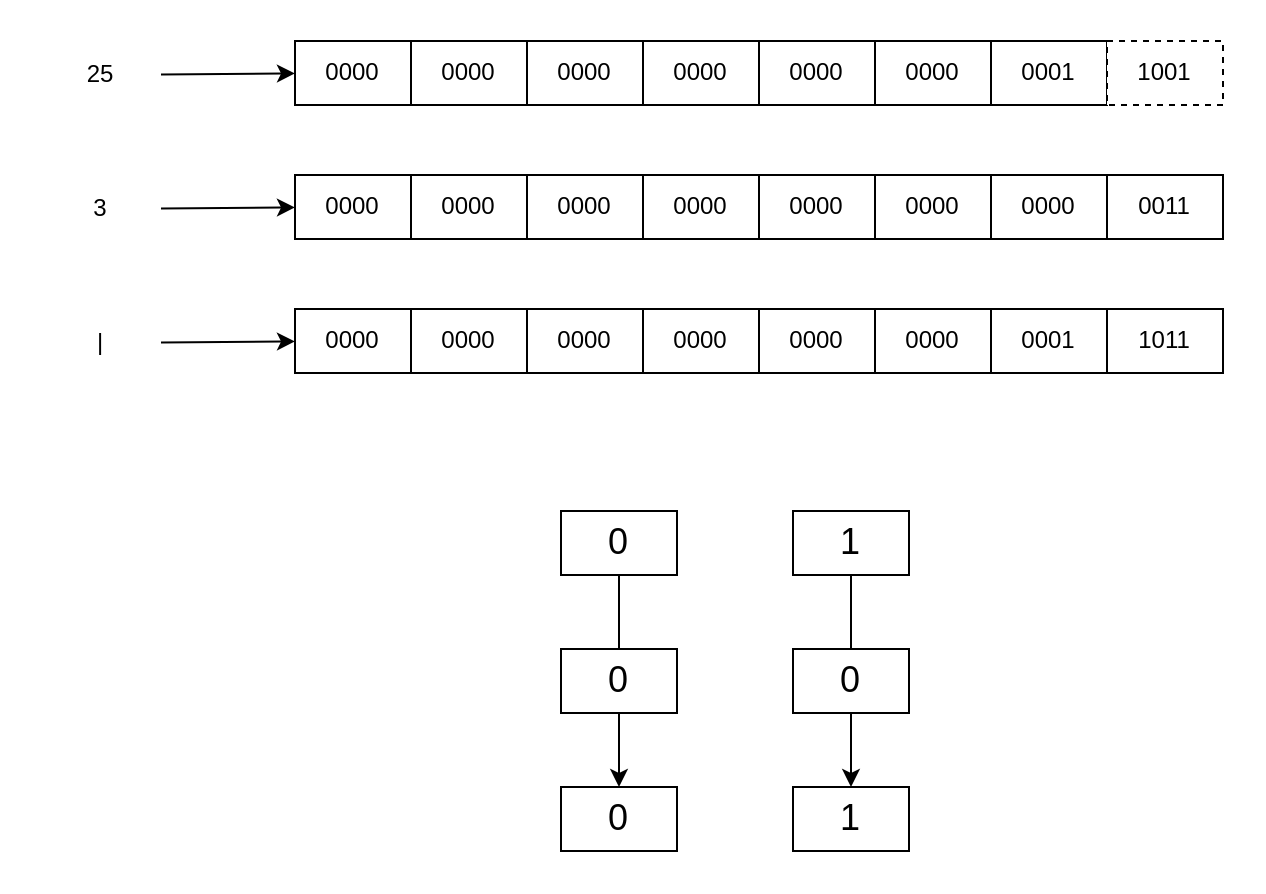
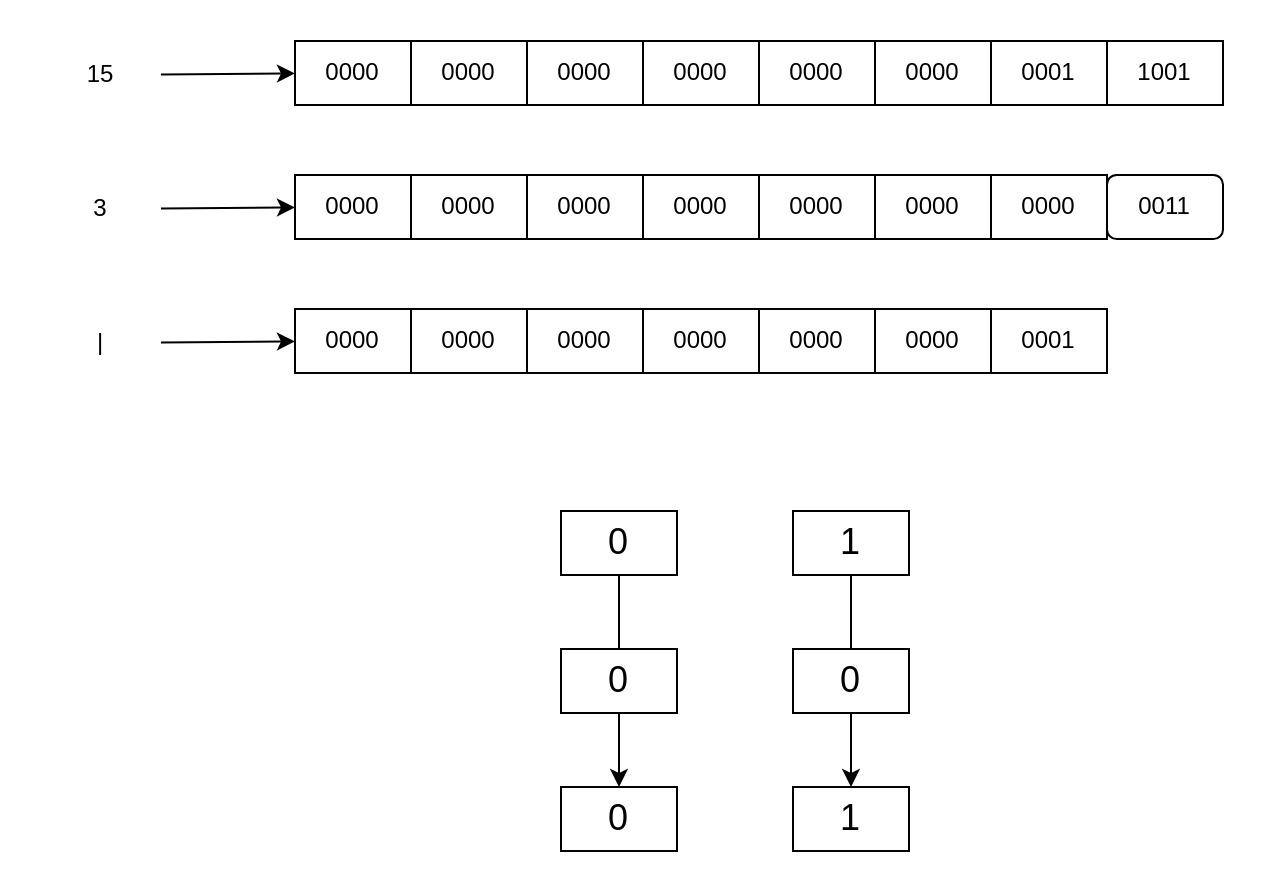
node "1001": style dashed -> solid
node "25": label "25" -> "15"
node "0011": shape rectangle -> rounded rectangle
node "1011": removed
